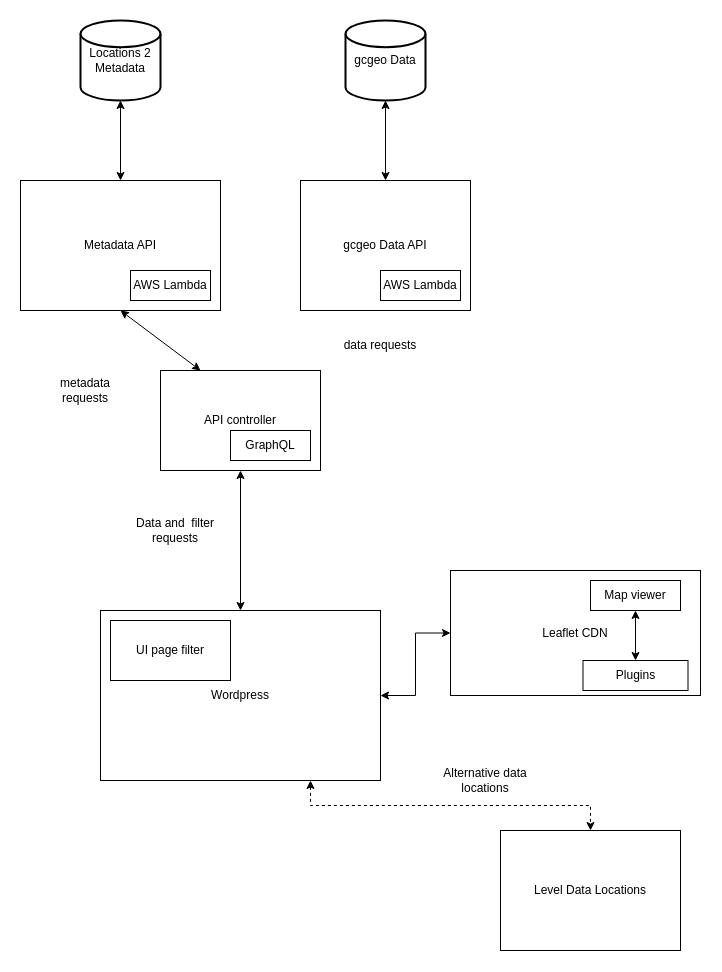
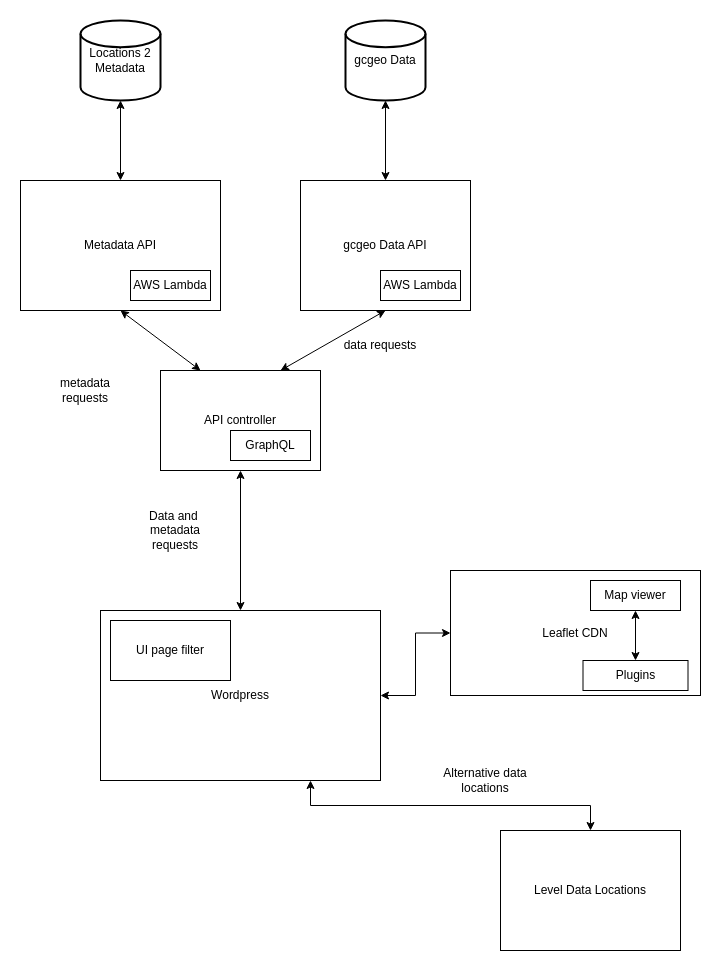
edge "gcgeo Data API" -- "API controller": added
node "Data and filter requests": label "Data and filter requests" -> "Data and metadata requests"
edge "Wordpress" -- "Level Data Locations": style dashed -> solid
